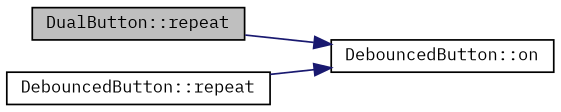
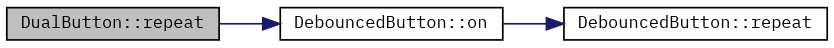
edge "DebouncedButton::repeat" -> "DebouncedButton::on": reversed
